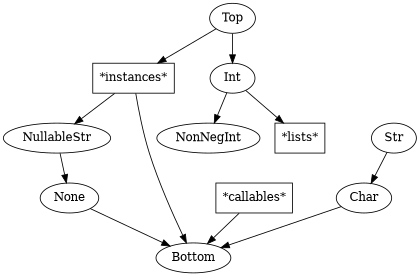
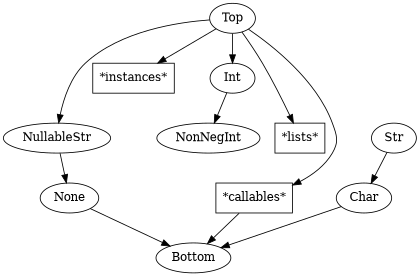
edge "Top" -> "*callables*": added
edge "Int" -> "*lists*": now "Top" -> "*lists*"
edge "*instances*" -> "NullableStr": now "Top" -> "NullableStr"
edge "*instances*" -> "Bottom": removed
